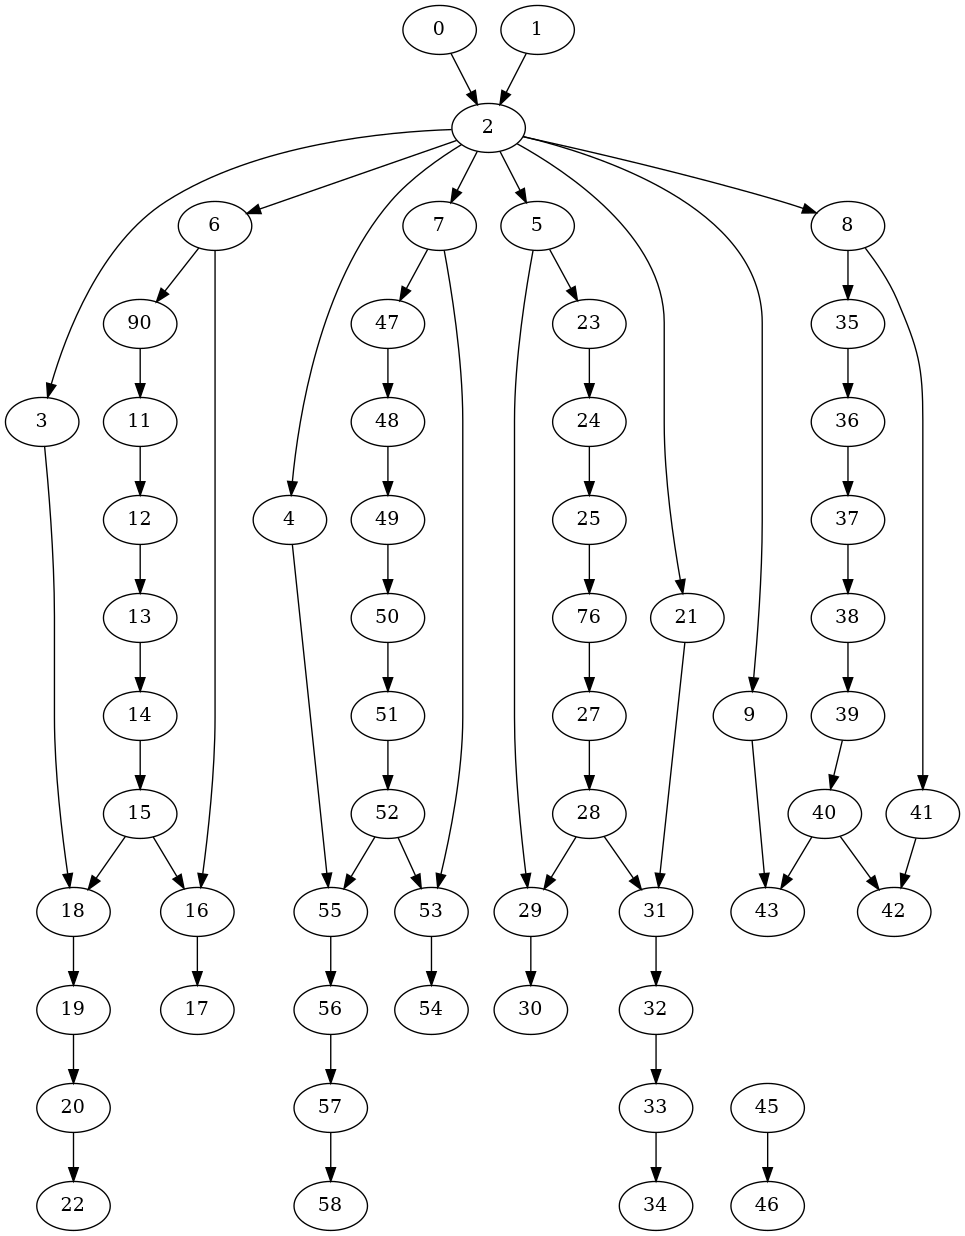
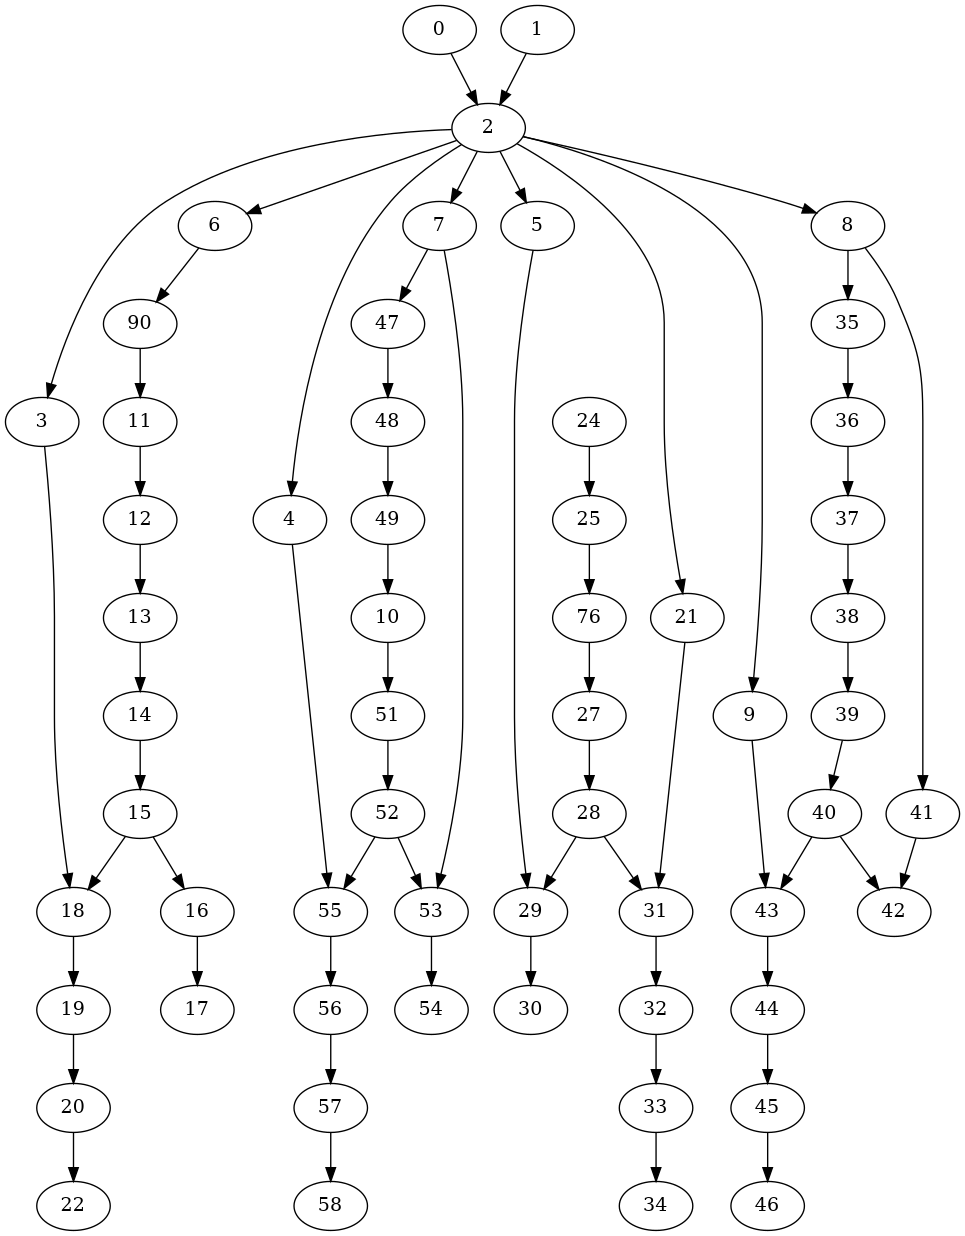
node "23": removed
edge "6" -> "16": removed
node "50": label "50" -> "10"
node "44": added
